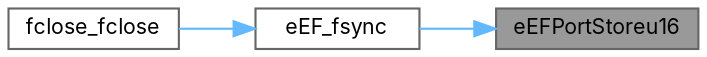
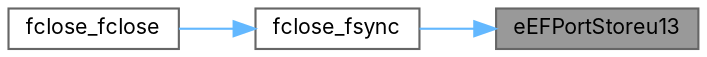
node "eEF_fsync": label "eEF_fsync" -> "fclose_fsync"
node "eEFPortStoreu16": label "eEFPortStoreu16" -> "eEFPortStoreu13"
